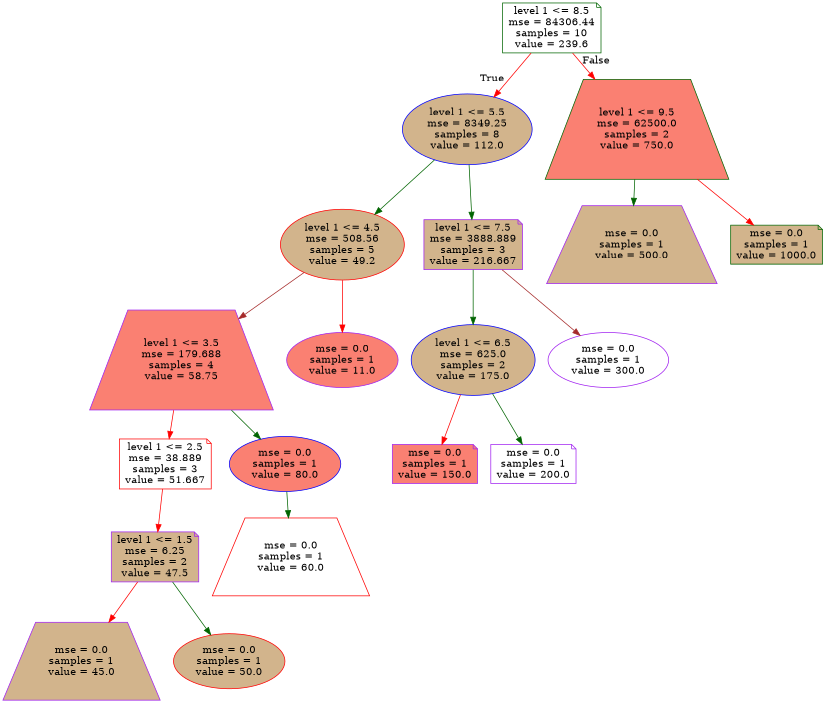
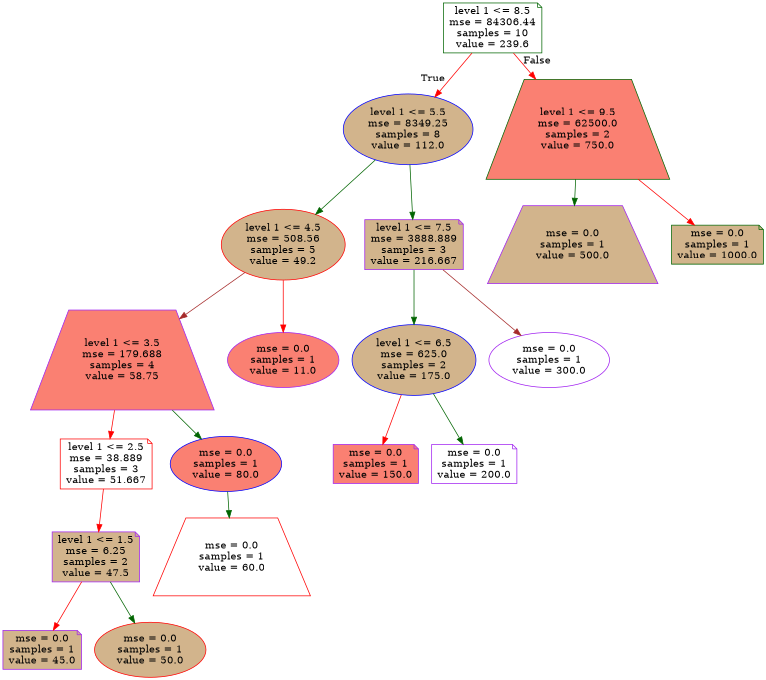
node "mse = 0.0 samples = 1 value = 45.0": shape trapezium -> note
